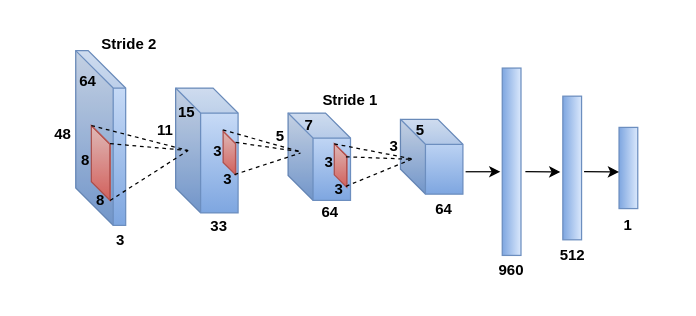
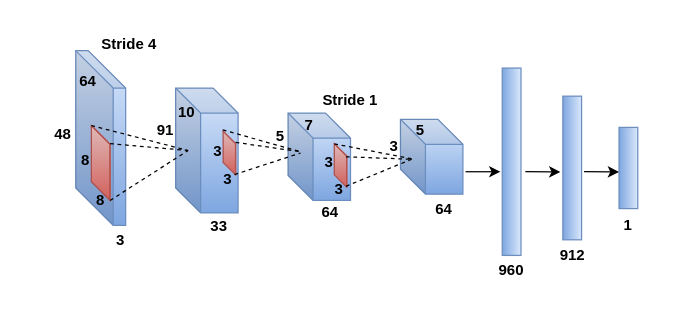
node "Stride 2": label "Stride 2" -> "Stride 4"
node "15": label "15" -> "10"
node "11": label "11" -> "91"
node "512": label "512" -> "912"
